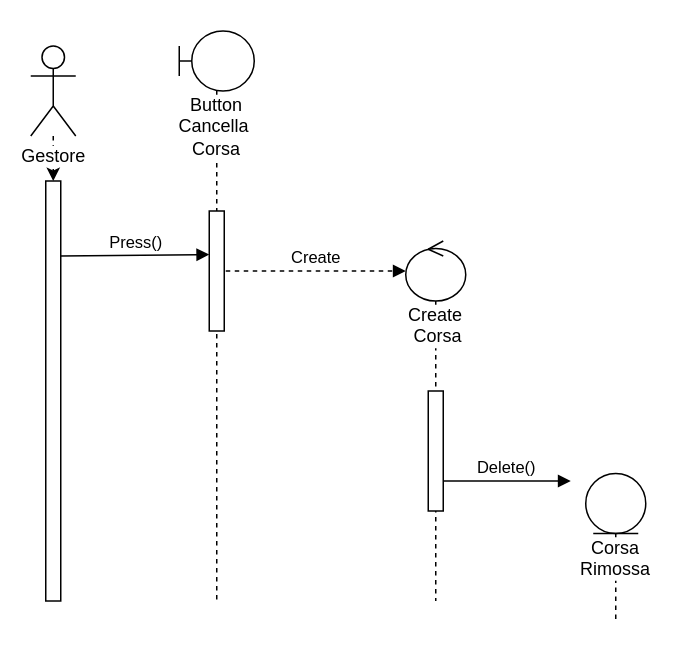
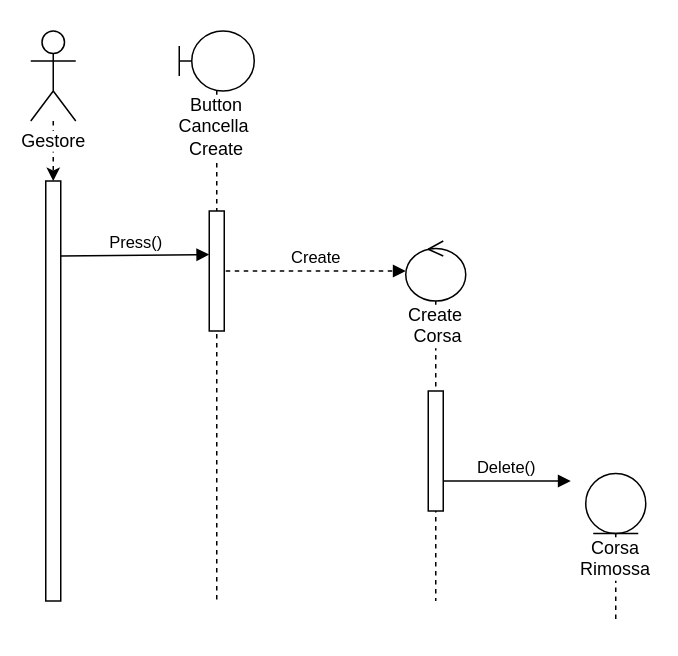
node "Gestore": moved (53, 91) -> (53, 76)
node "Button Cancella Corsa": label "Button Cancella Corsa" -> "Button Cancella Create"
